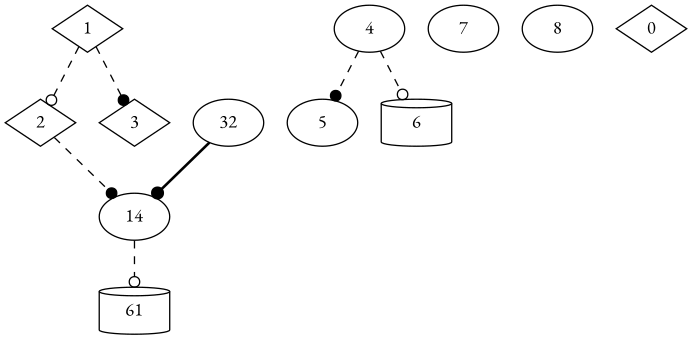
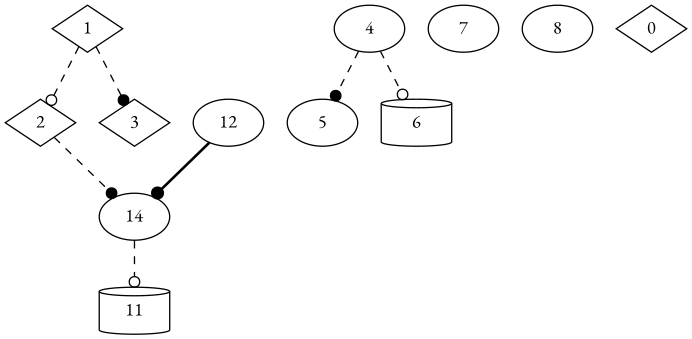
node "32": label "32" -> "12"
node "61": label "61" -> "11"
